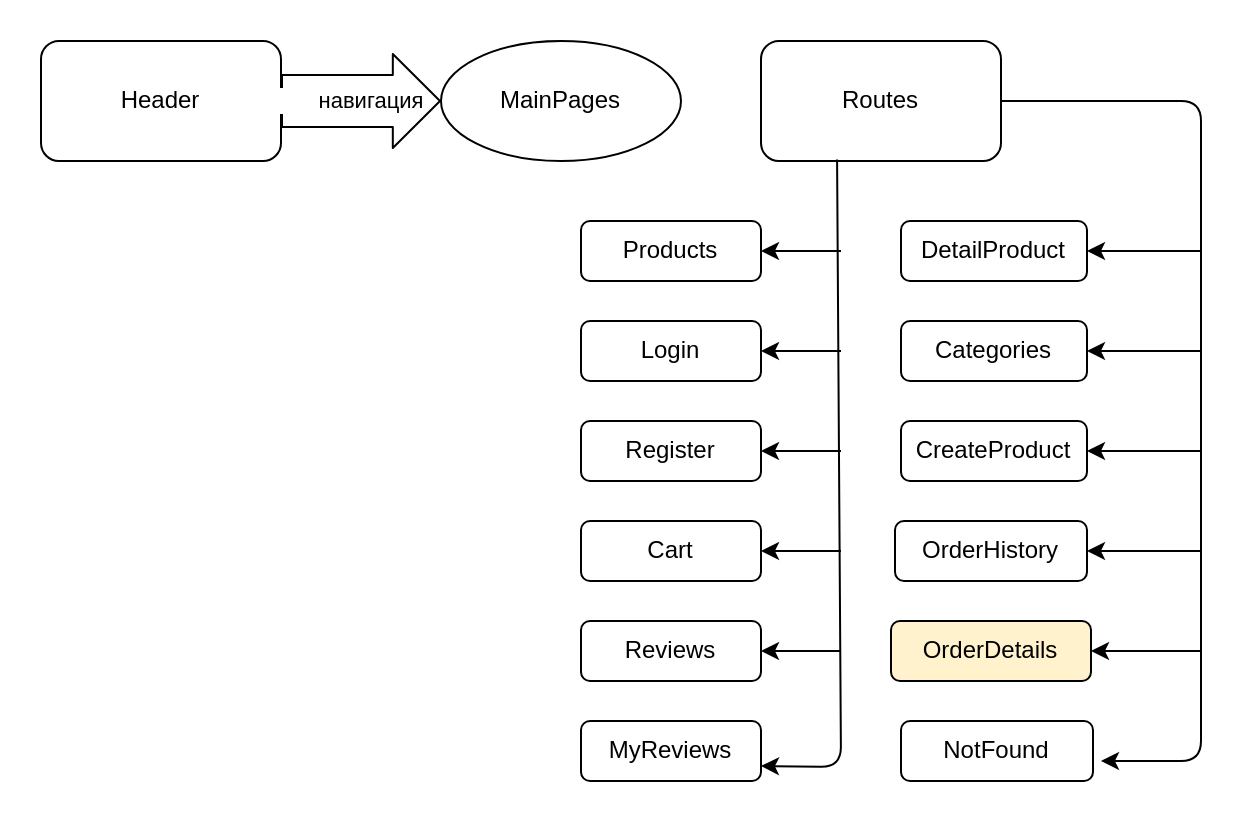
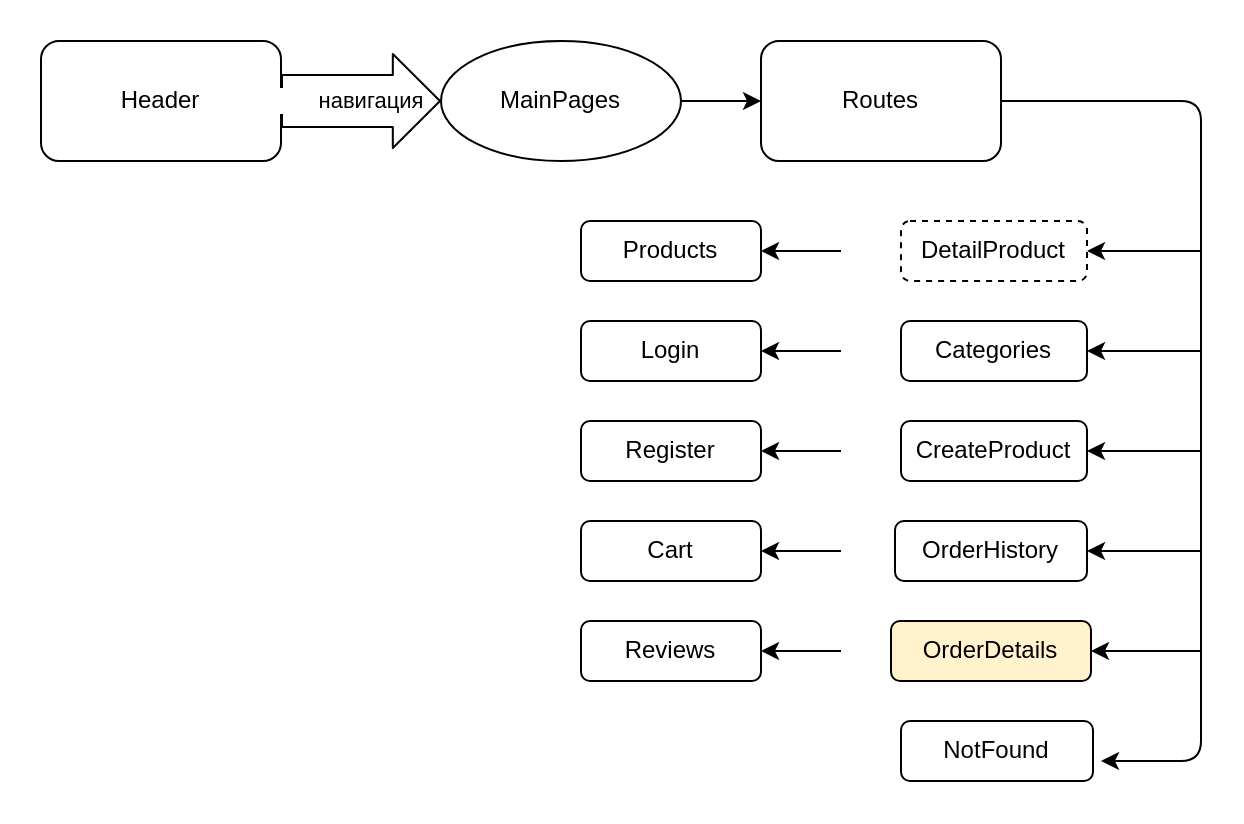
edge "MainPages" -> "Routes": added
node "DetailProduct": style solid -> dashed
edge "Routes" -> "MyReviews": removed
node "MyReviews": removed
